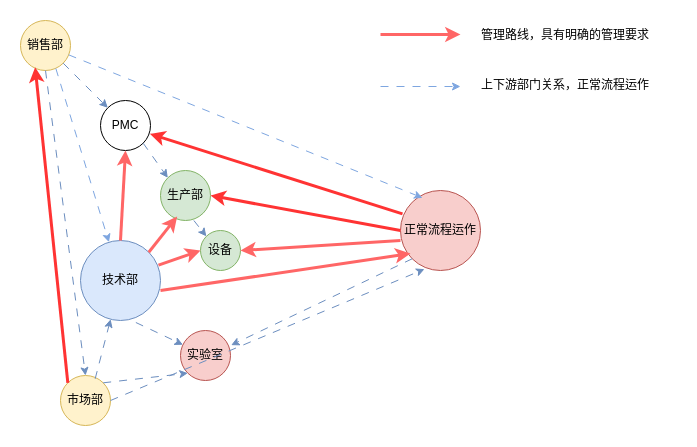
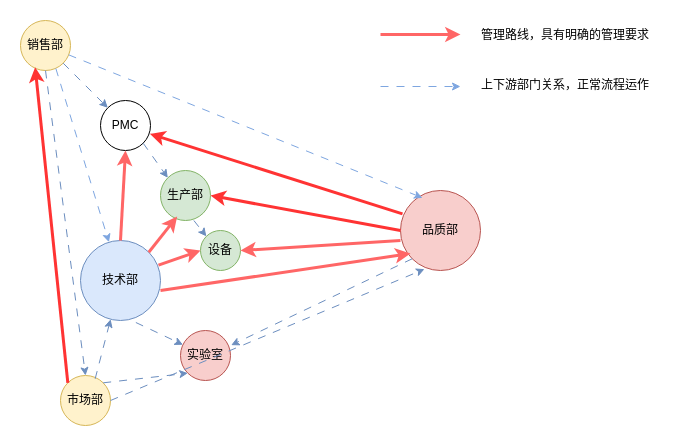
node "正常流程运作": label "正常流程运作" -> "品质部"
